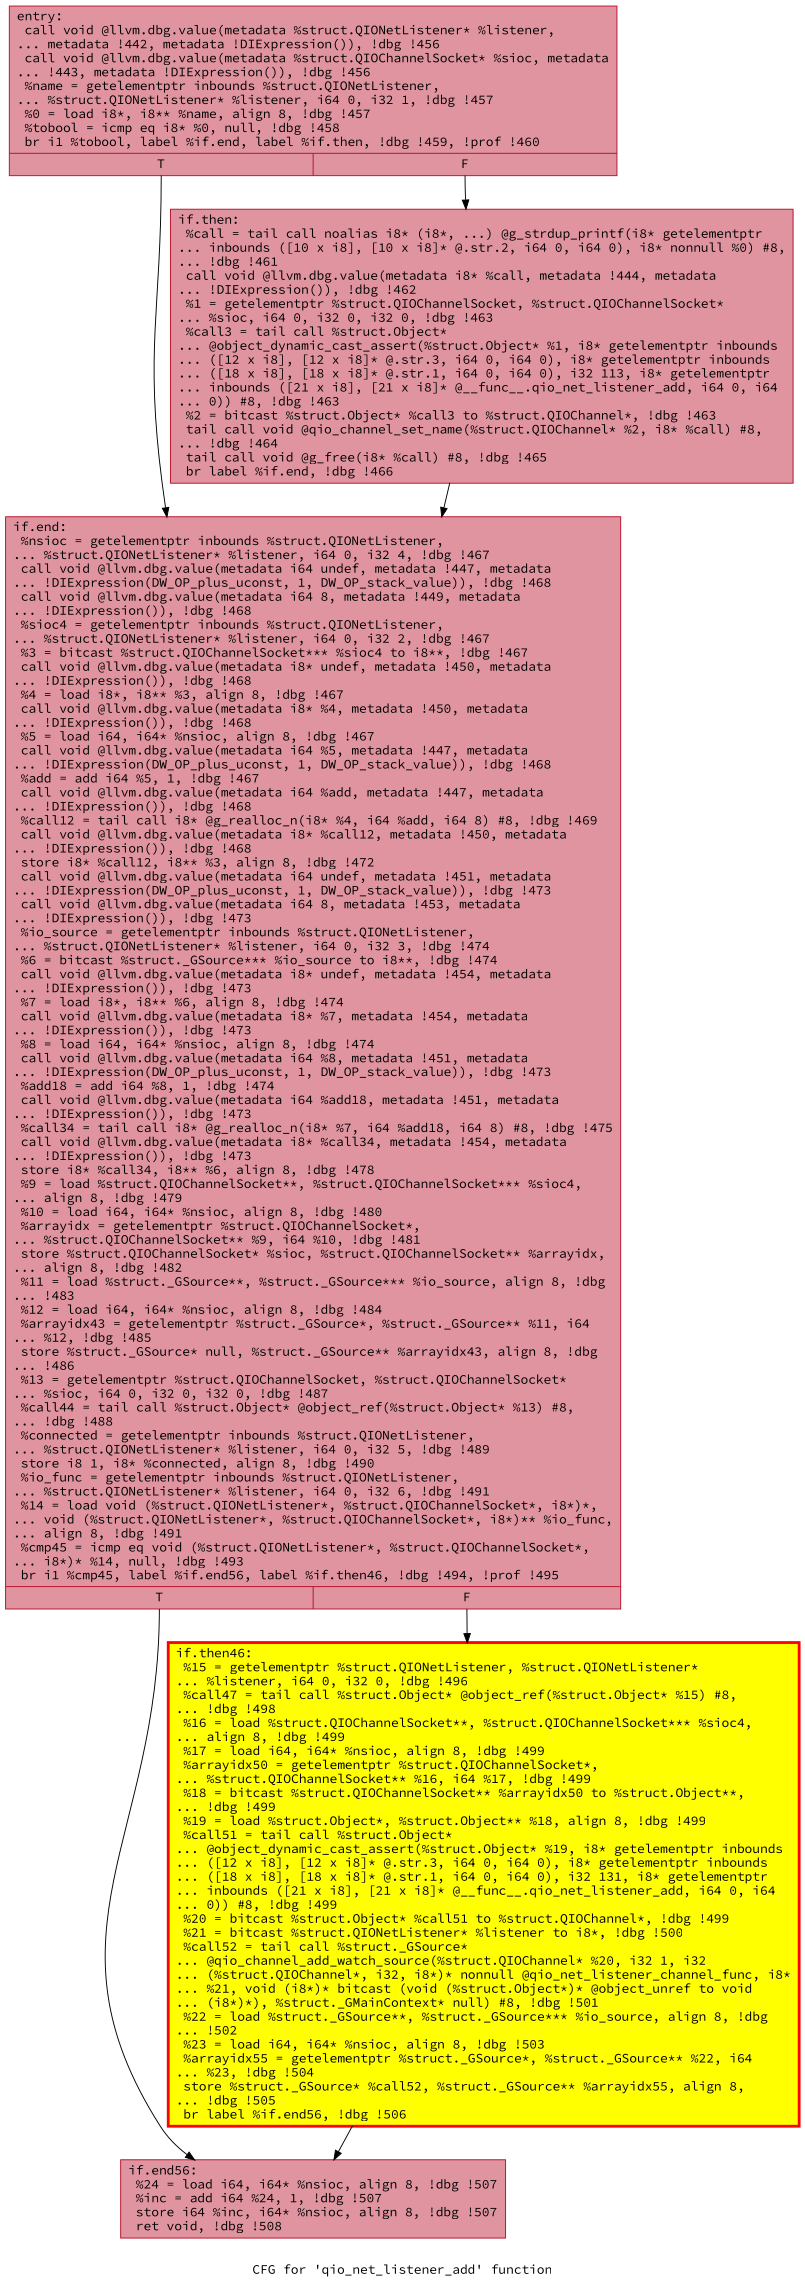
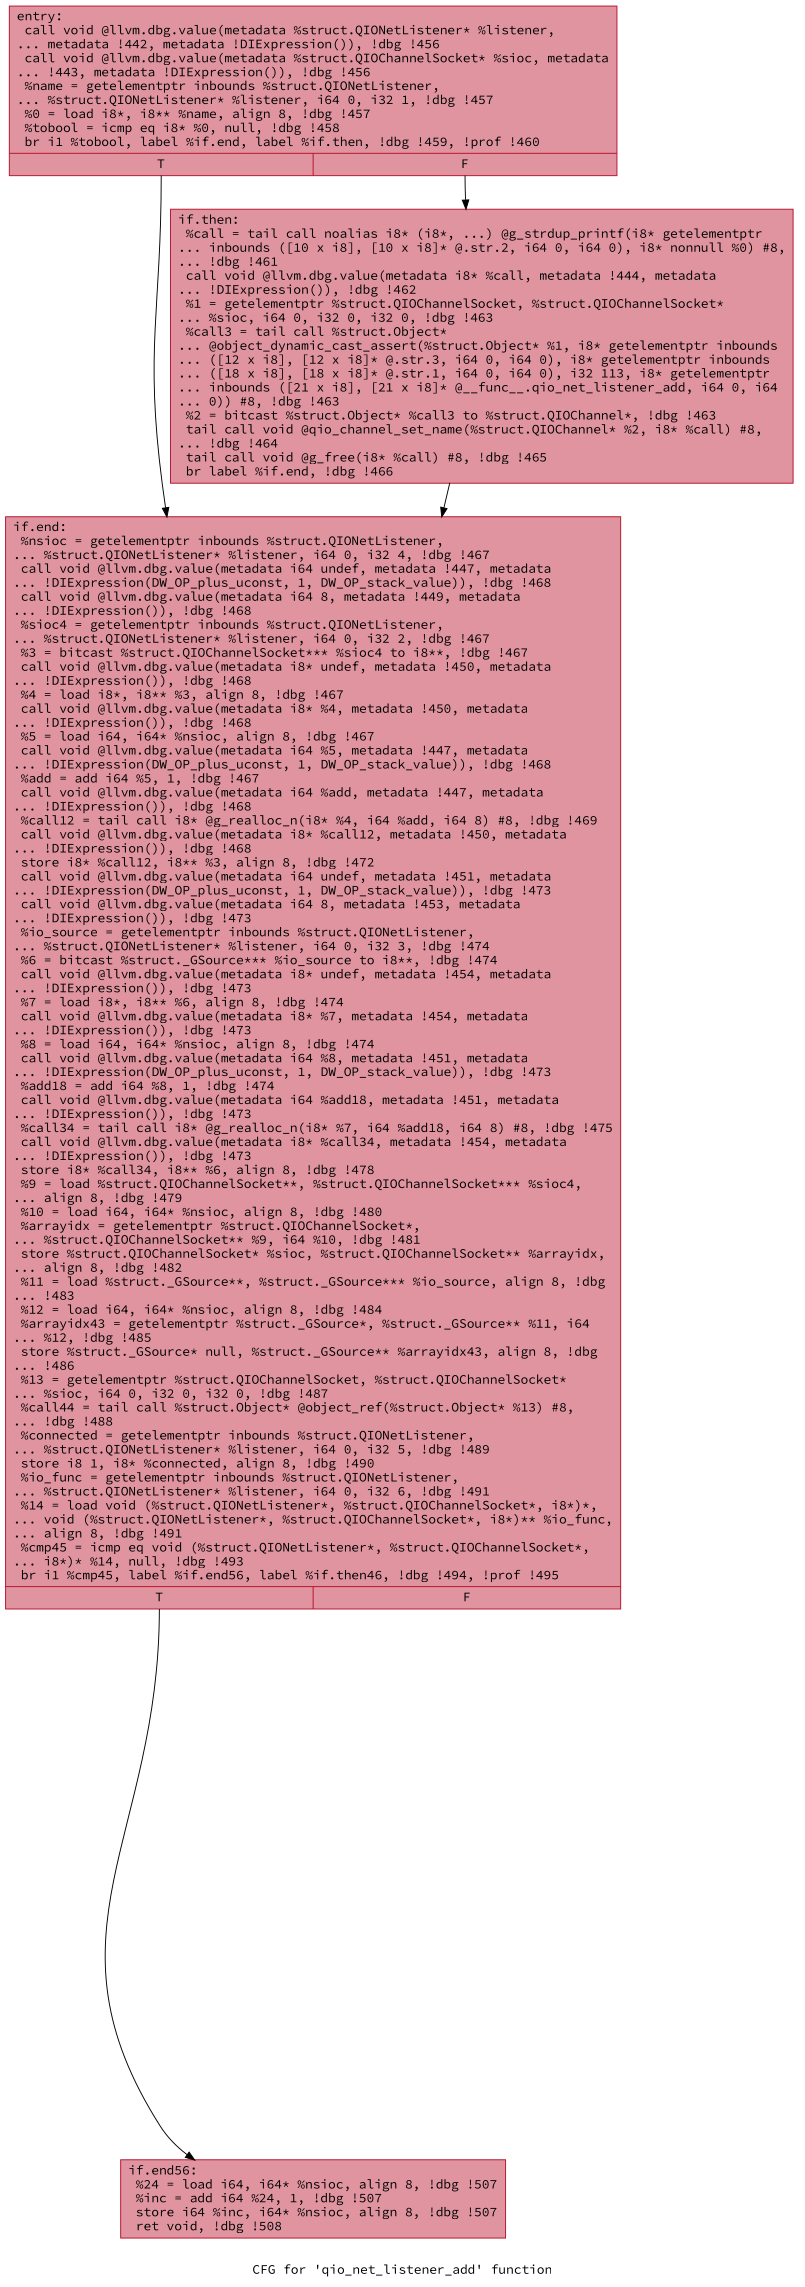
node "if.then46:": removed
